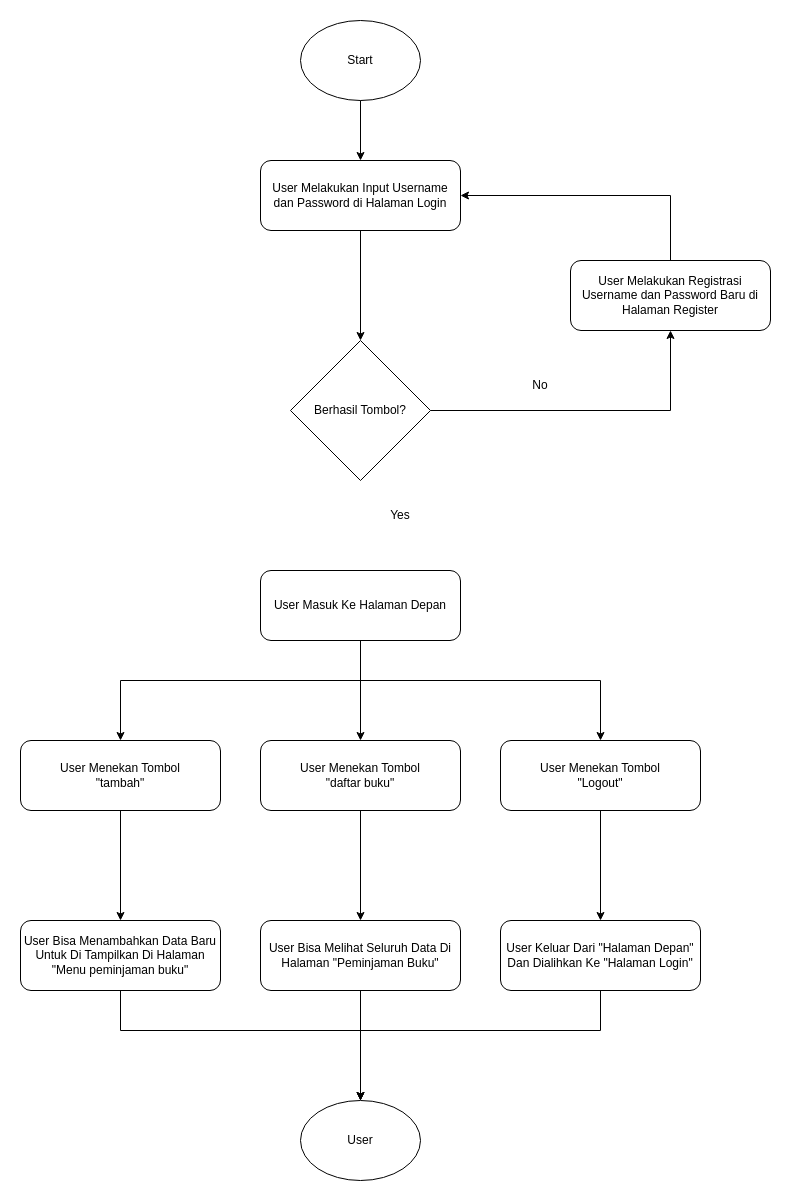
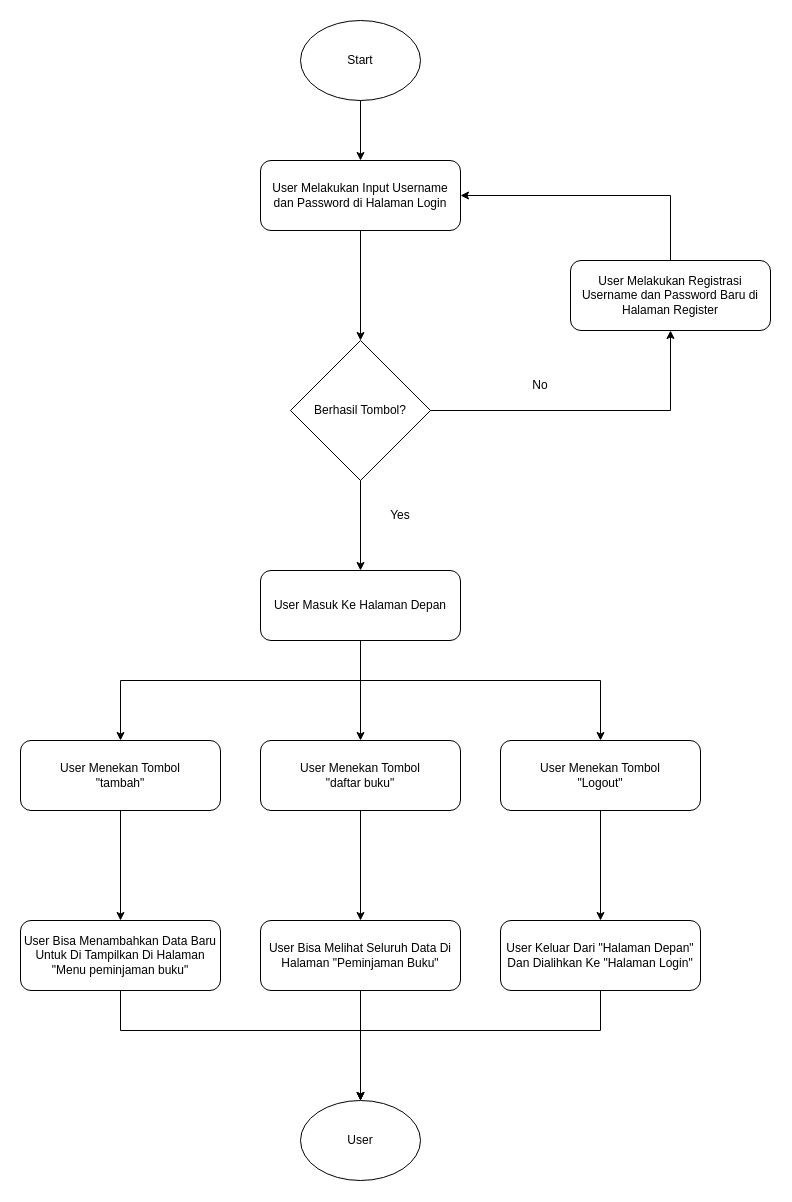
edge "Berhasil Tombol?" -> "User Masuk Ke Halaman Depan": added
